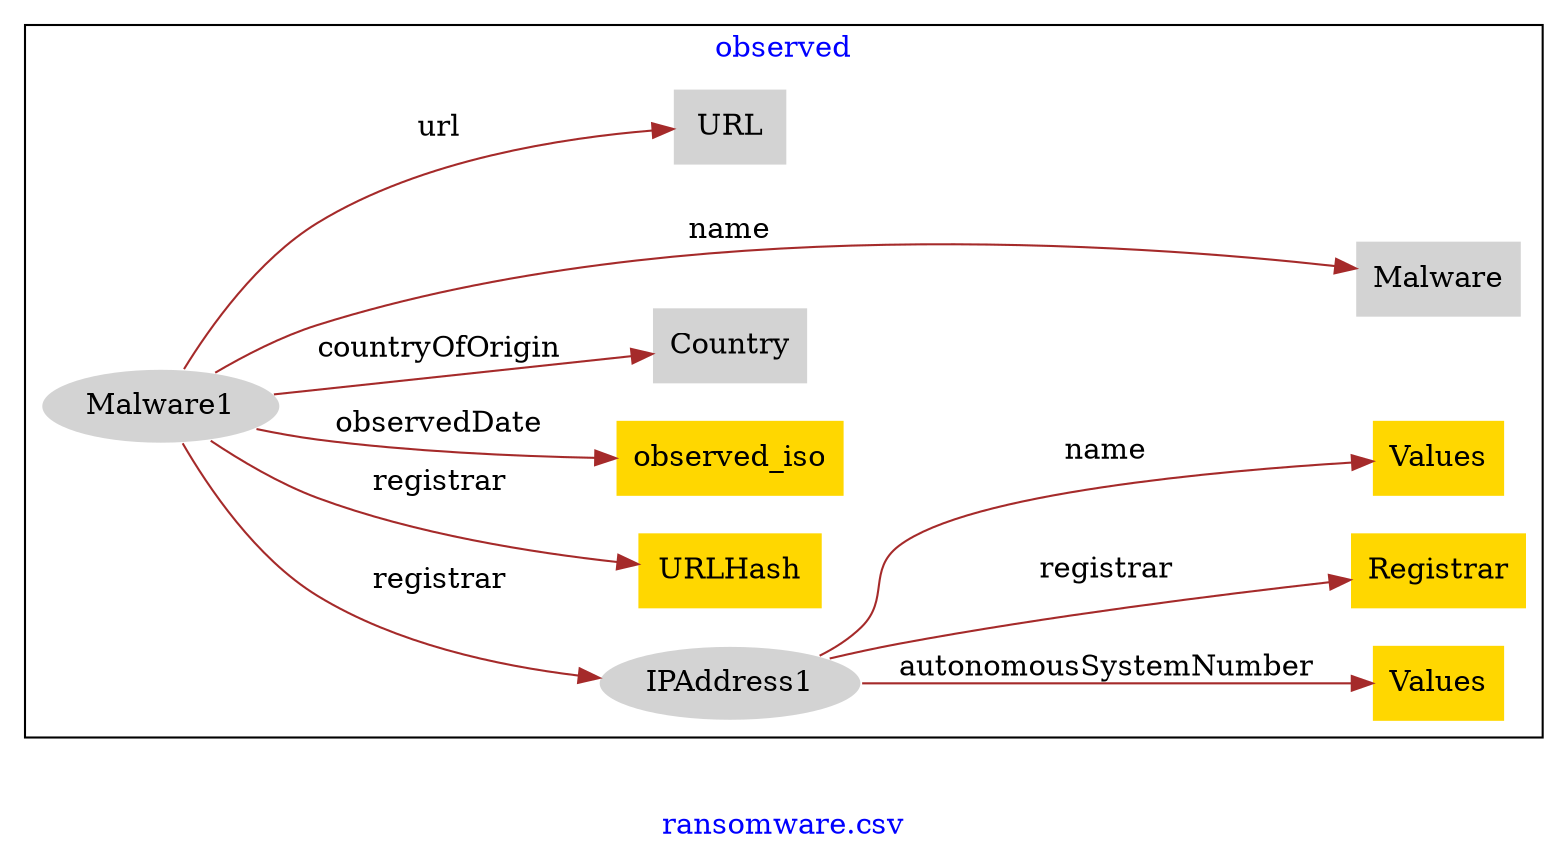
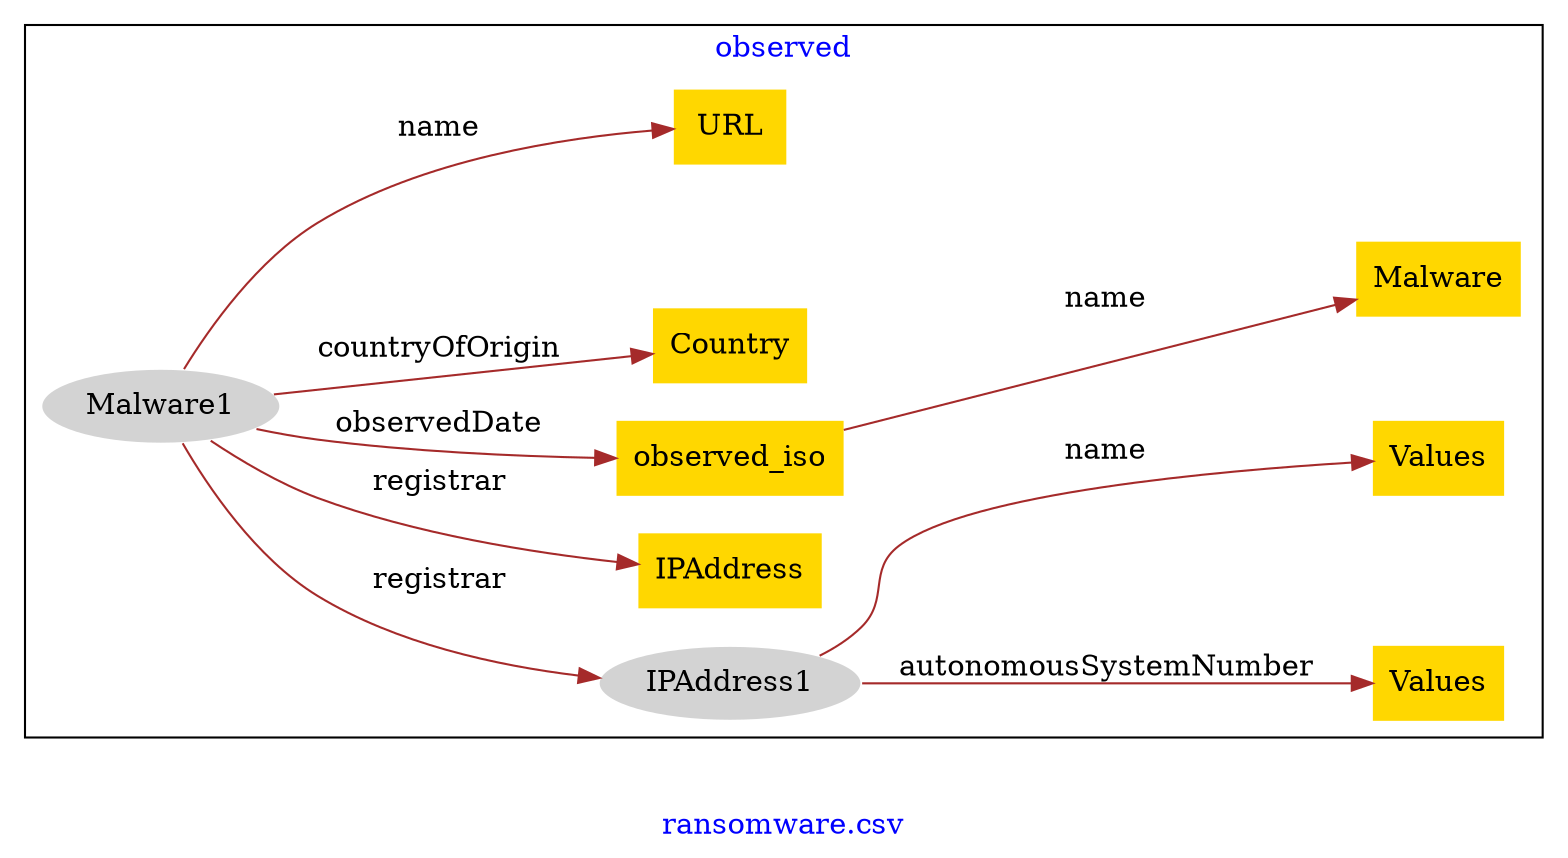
node "URL": fillcolor lightgray -> gold
edge "Malware1" -> "URL": label "url" -> "name"
edge "Malware1" -> "Malware": now "observed_iso" -> "Malware"
node "Malware": fillcolor lightgray -> gold
node "Country": fillcolor lightgray -> gold
node "URLHash": label "URLHash" -> "IPAddress"
node "Registrar": removed
